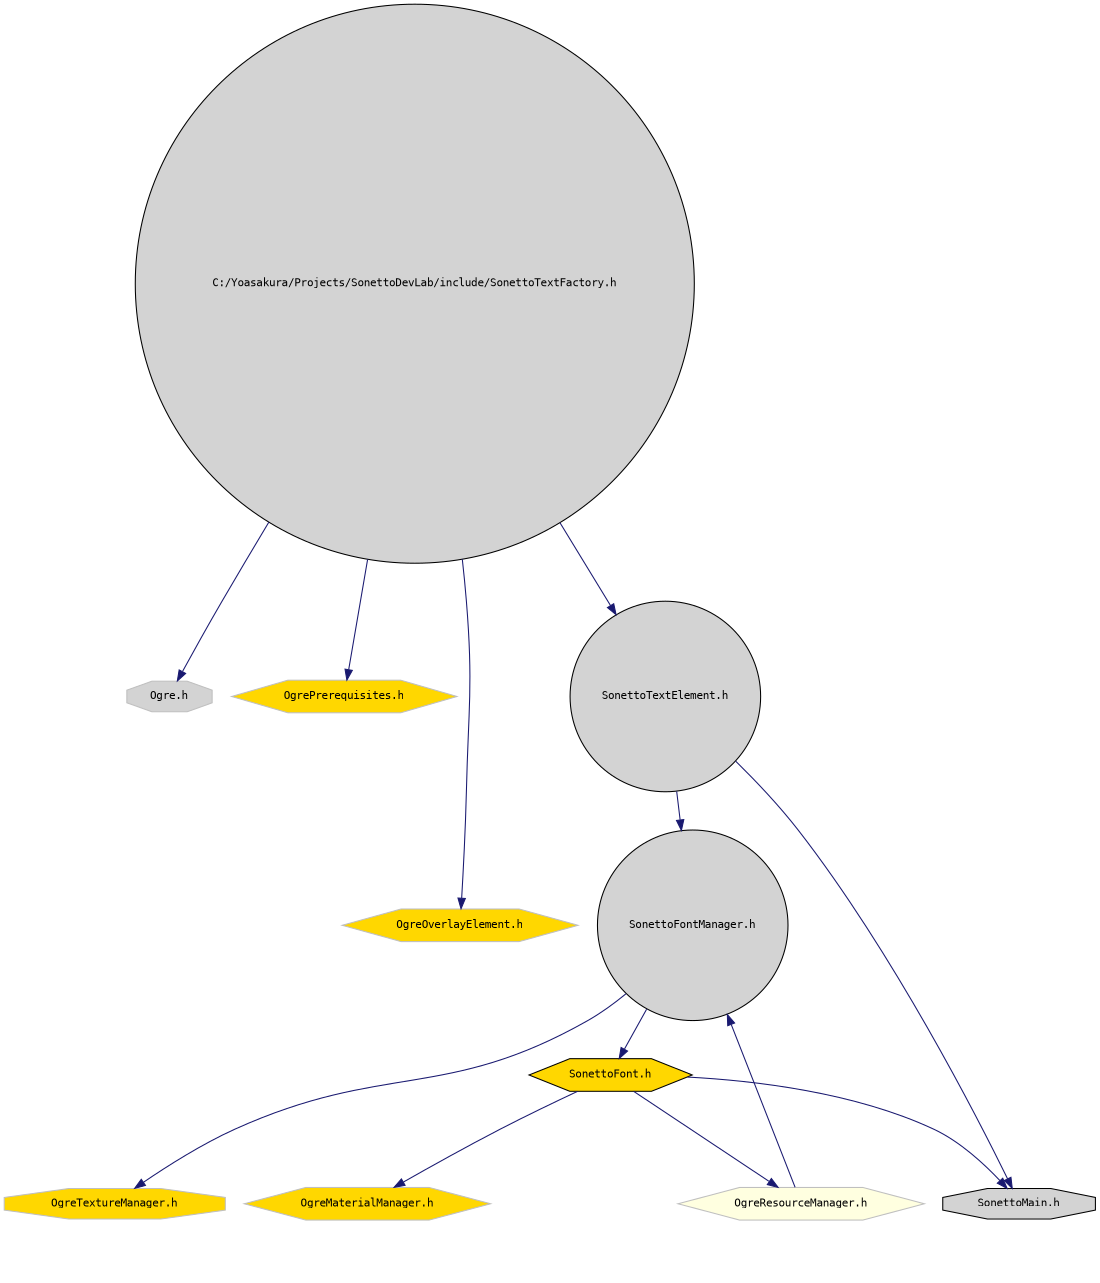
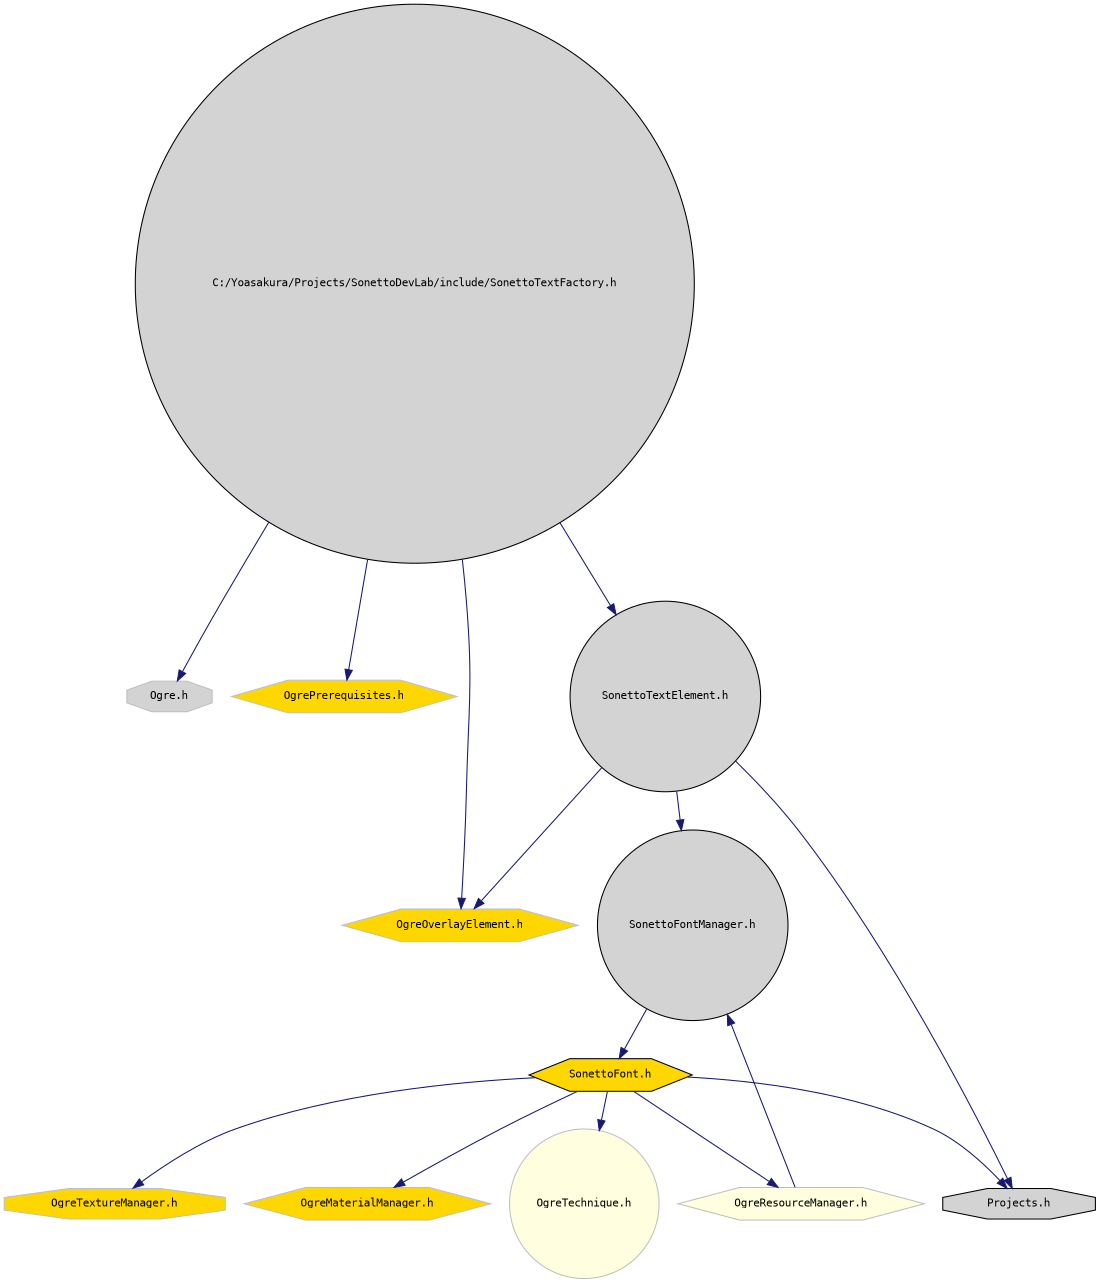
edge "SonettoTextElement.h" -> "OgreOverlayElement.h": added
edge "SonettoFontManager.h" -> "OgreTextureManager.h": now "SonettoFont.h" -> "OgreTextureManager.h"
node "OgreTechnique.h": added
node "SonettoMain.h": label "SonettoMain.h" -> "Projects.h"
